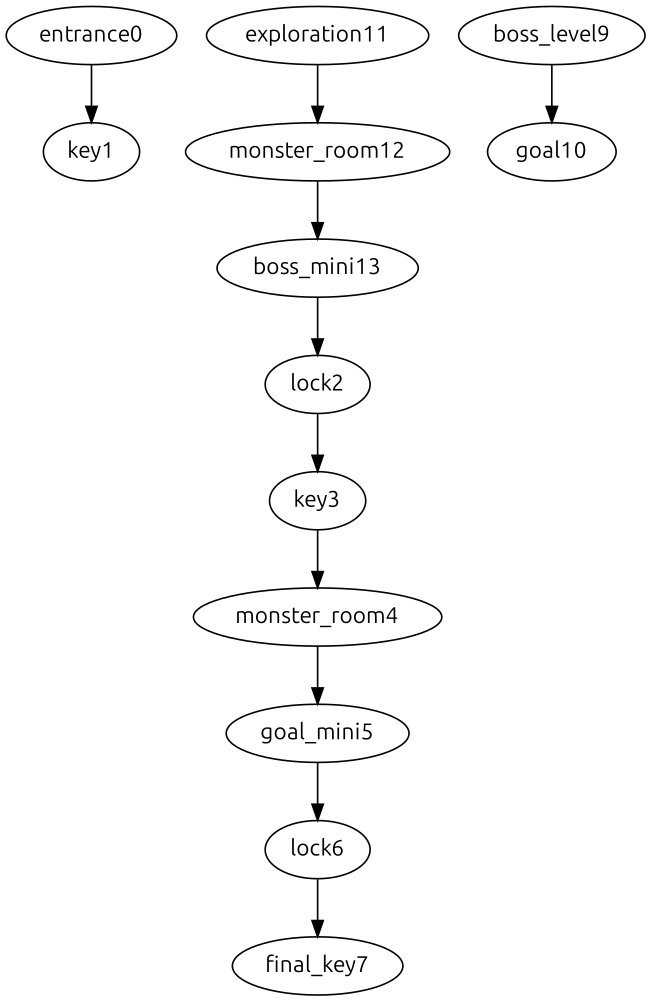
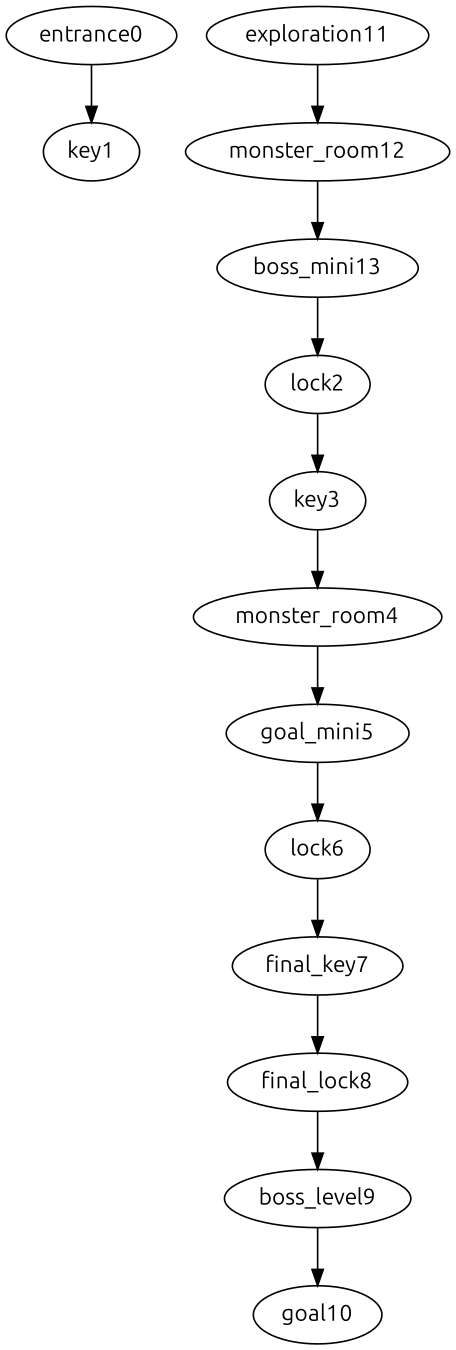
node "final_lock8": added
